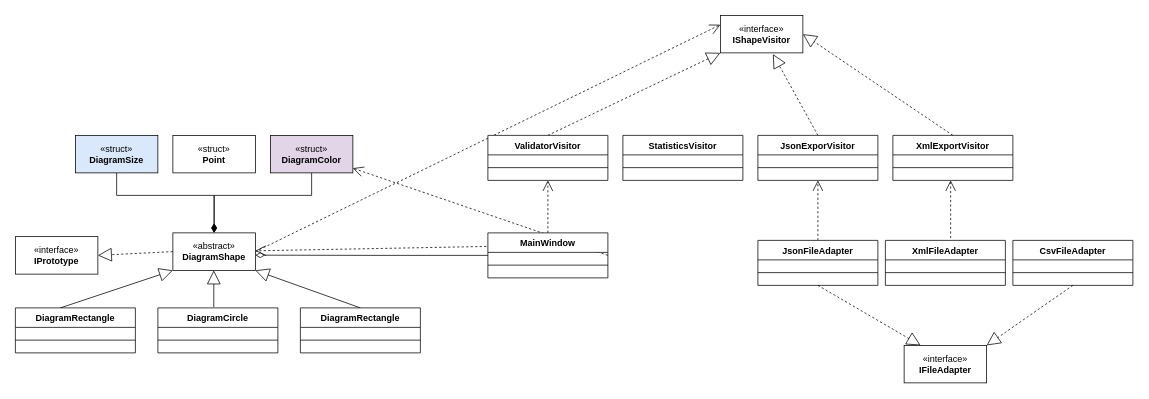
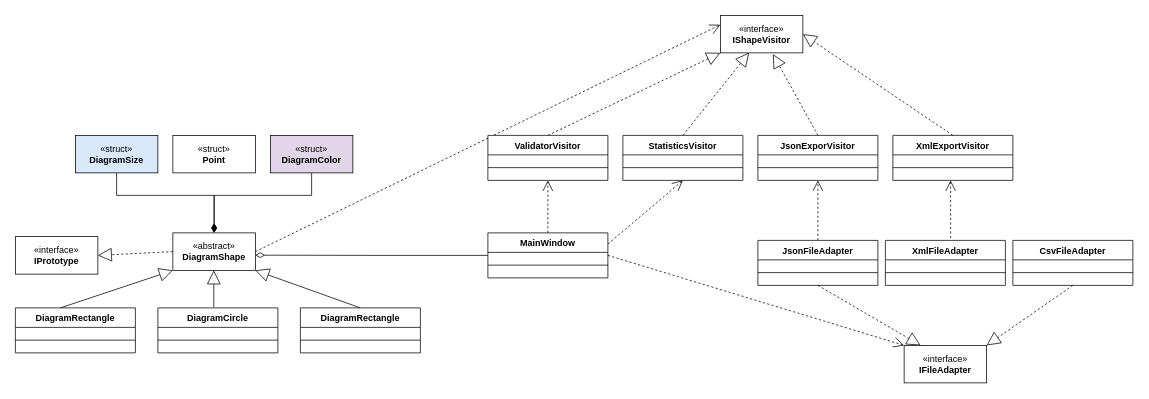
edge "StatisticsVisitor" -> "«interface» IShapeVisitor": added
edge "MainWindow" -> "«struct» DiagramColor": now "MainWindow" -> "«interface» IFileAdapter"
edge "MainWindow" -> "«abstract» DiagramShape": now "MainWindow" -> "StatisticsVisitor"
